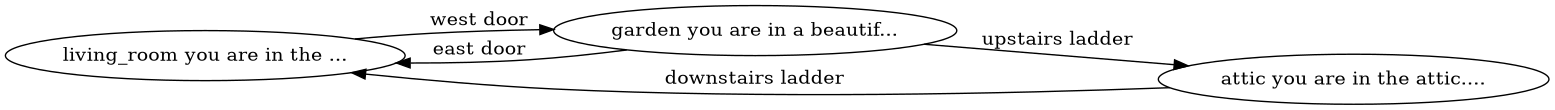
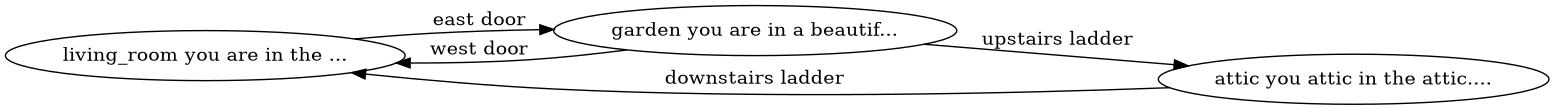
edge "living_room you are in the ..." -> "garden you are in a beautif...": label "west door" -> "east door"
edge "garden you are in a beautif..." -> "living_room you are in the ...": label "east door" -> "west door"
node "attic you are in the attic....": label "attic you are in the attic...." -> "attic you attic in the attic...."
